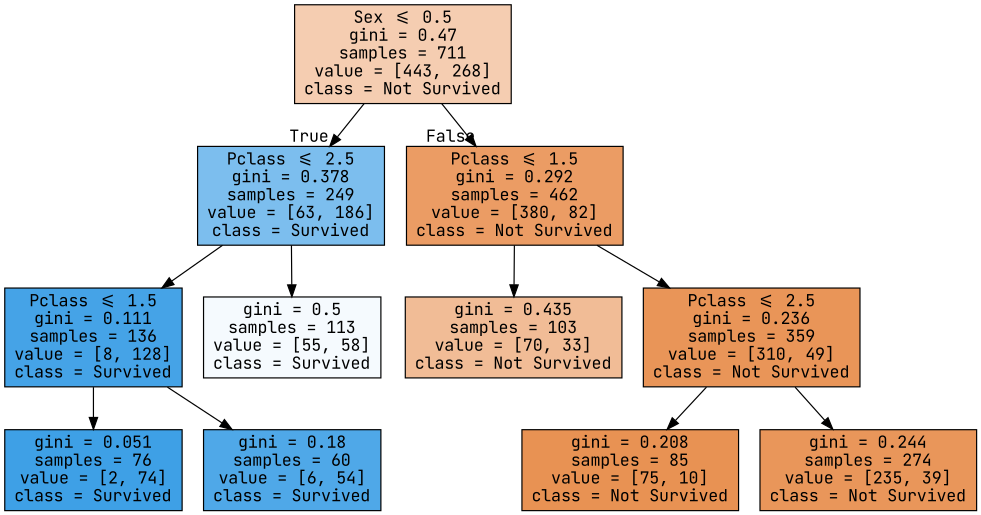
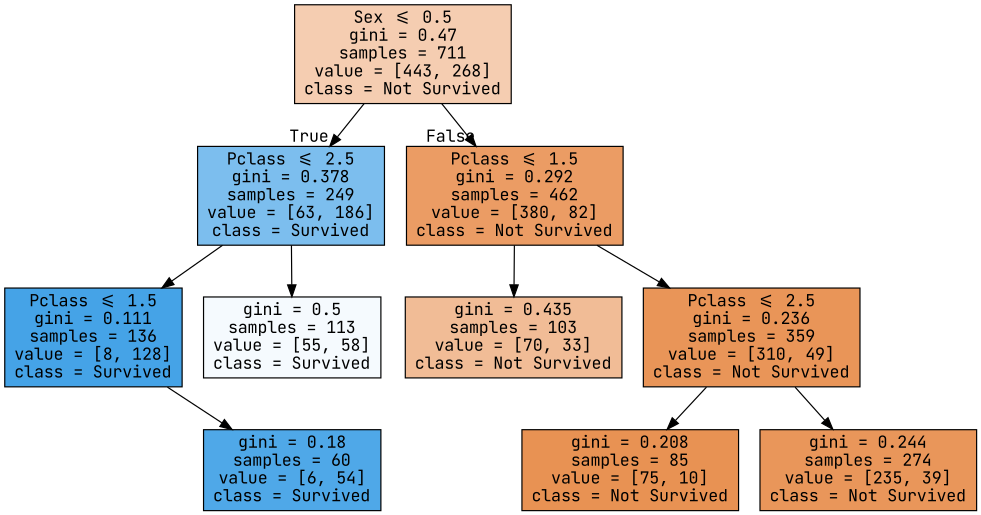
node "gini = 0.051 samples = 76 value = [2, 74] class = Survived": removed
